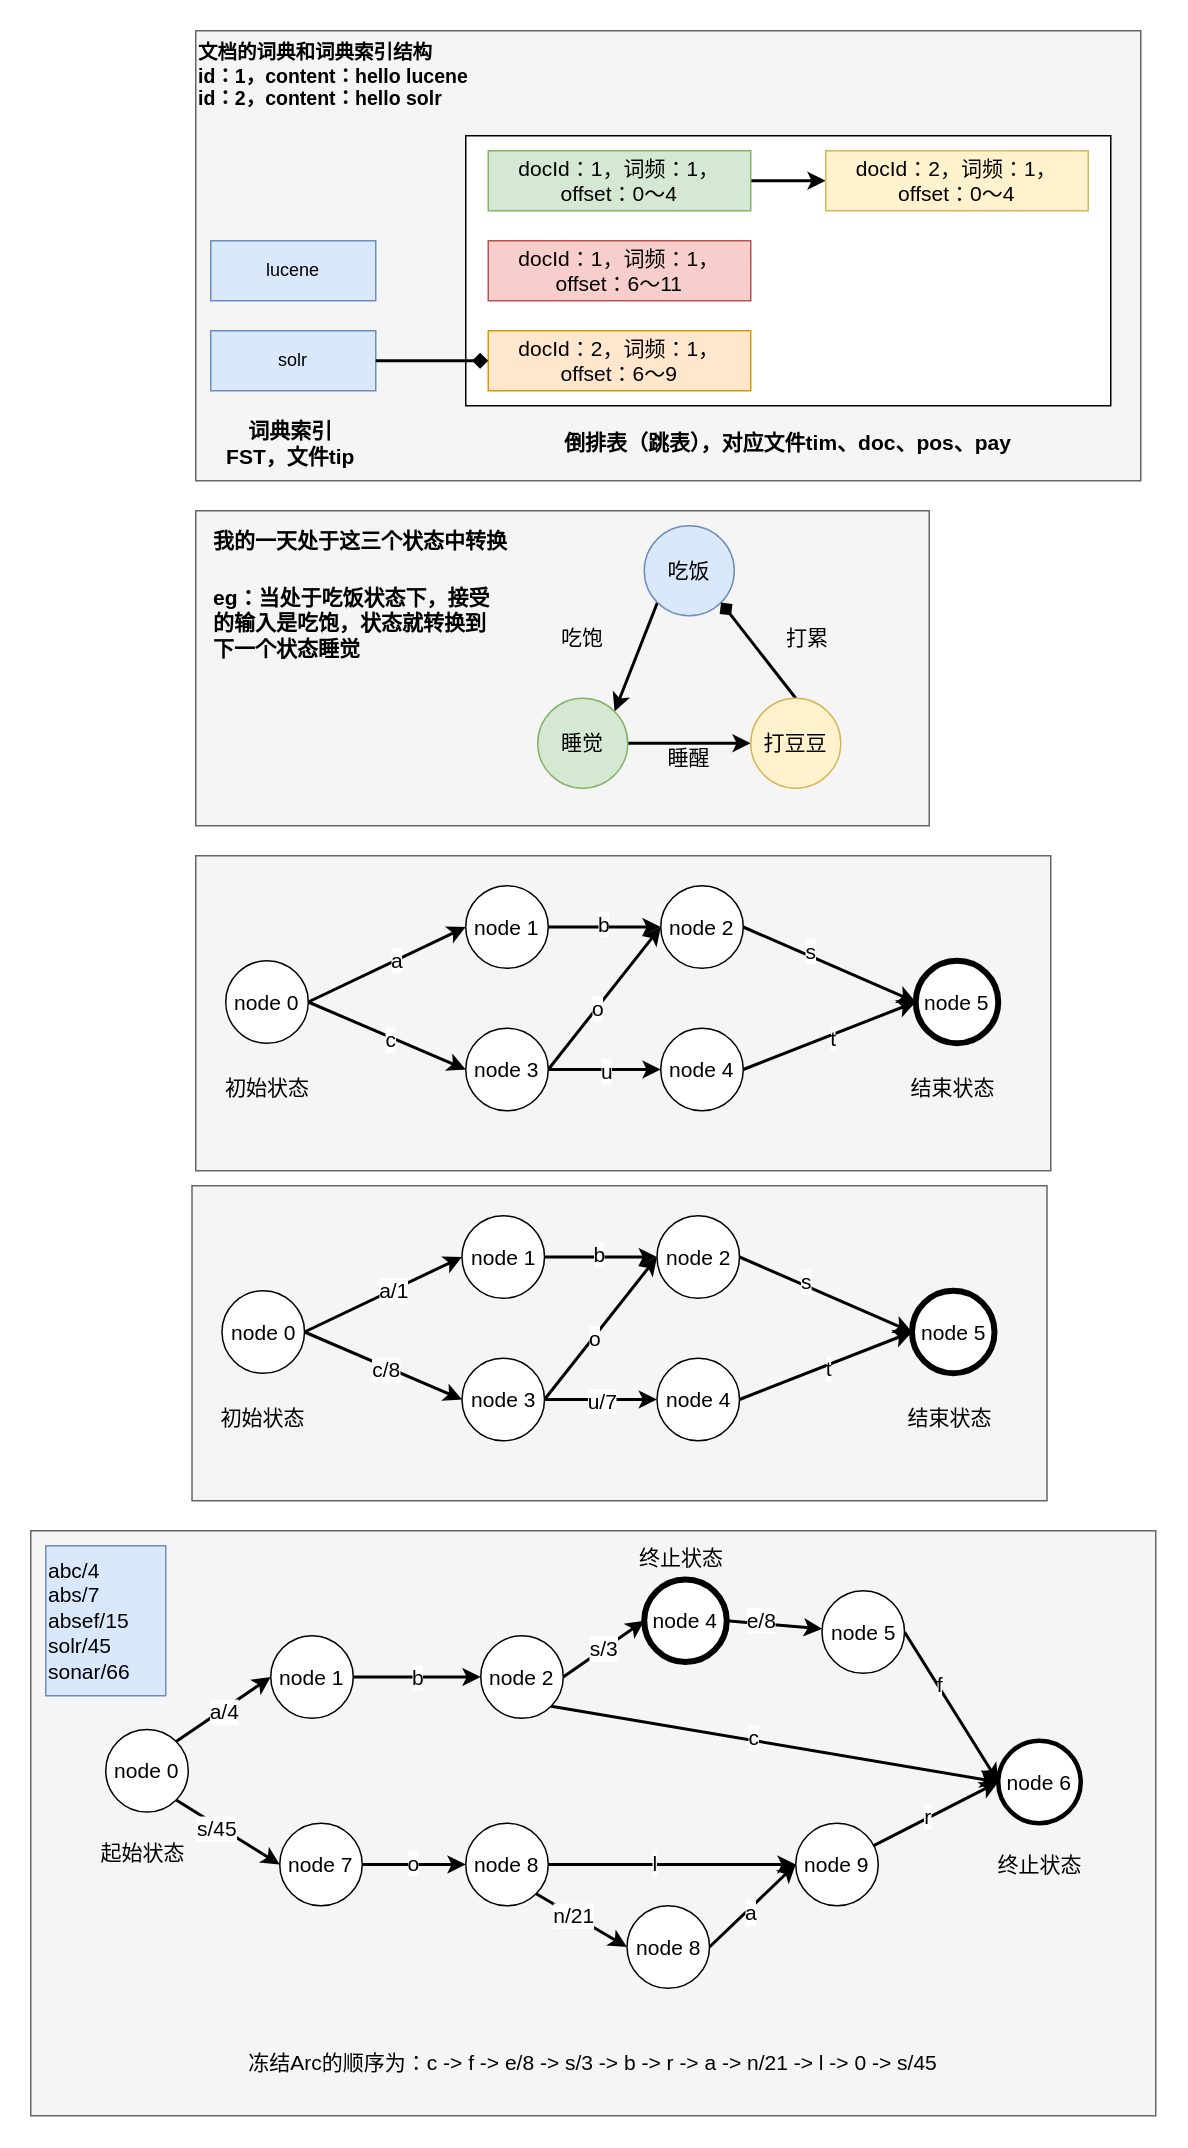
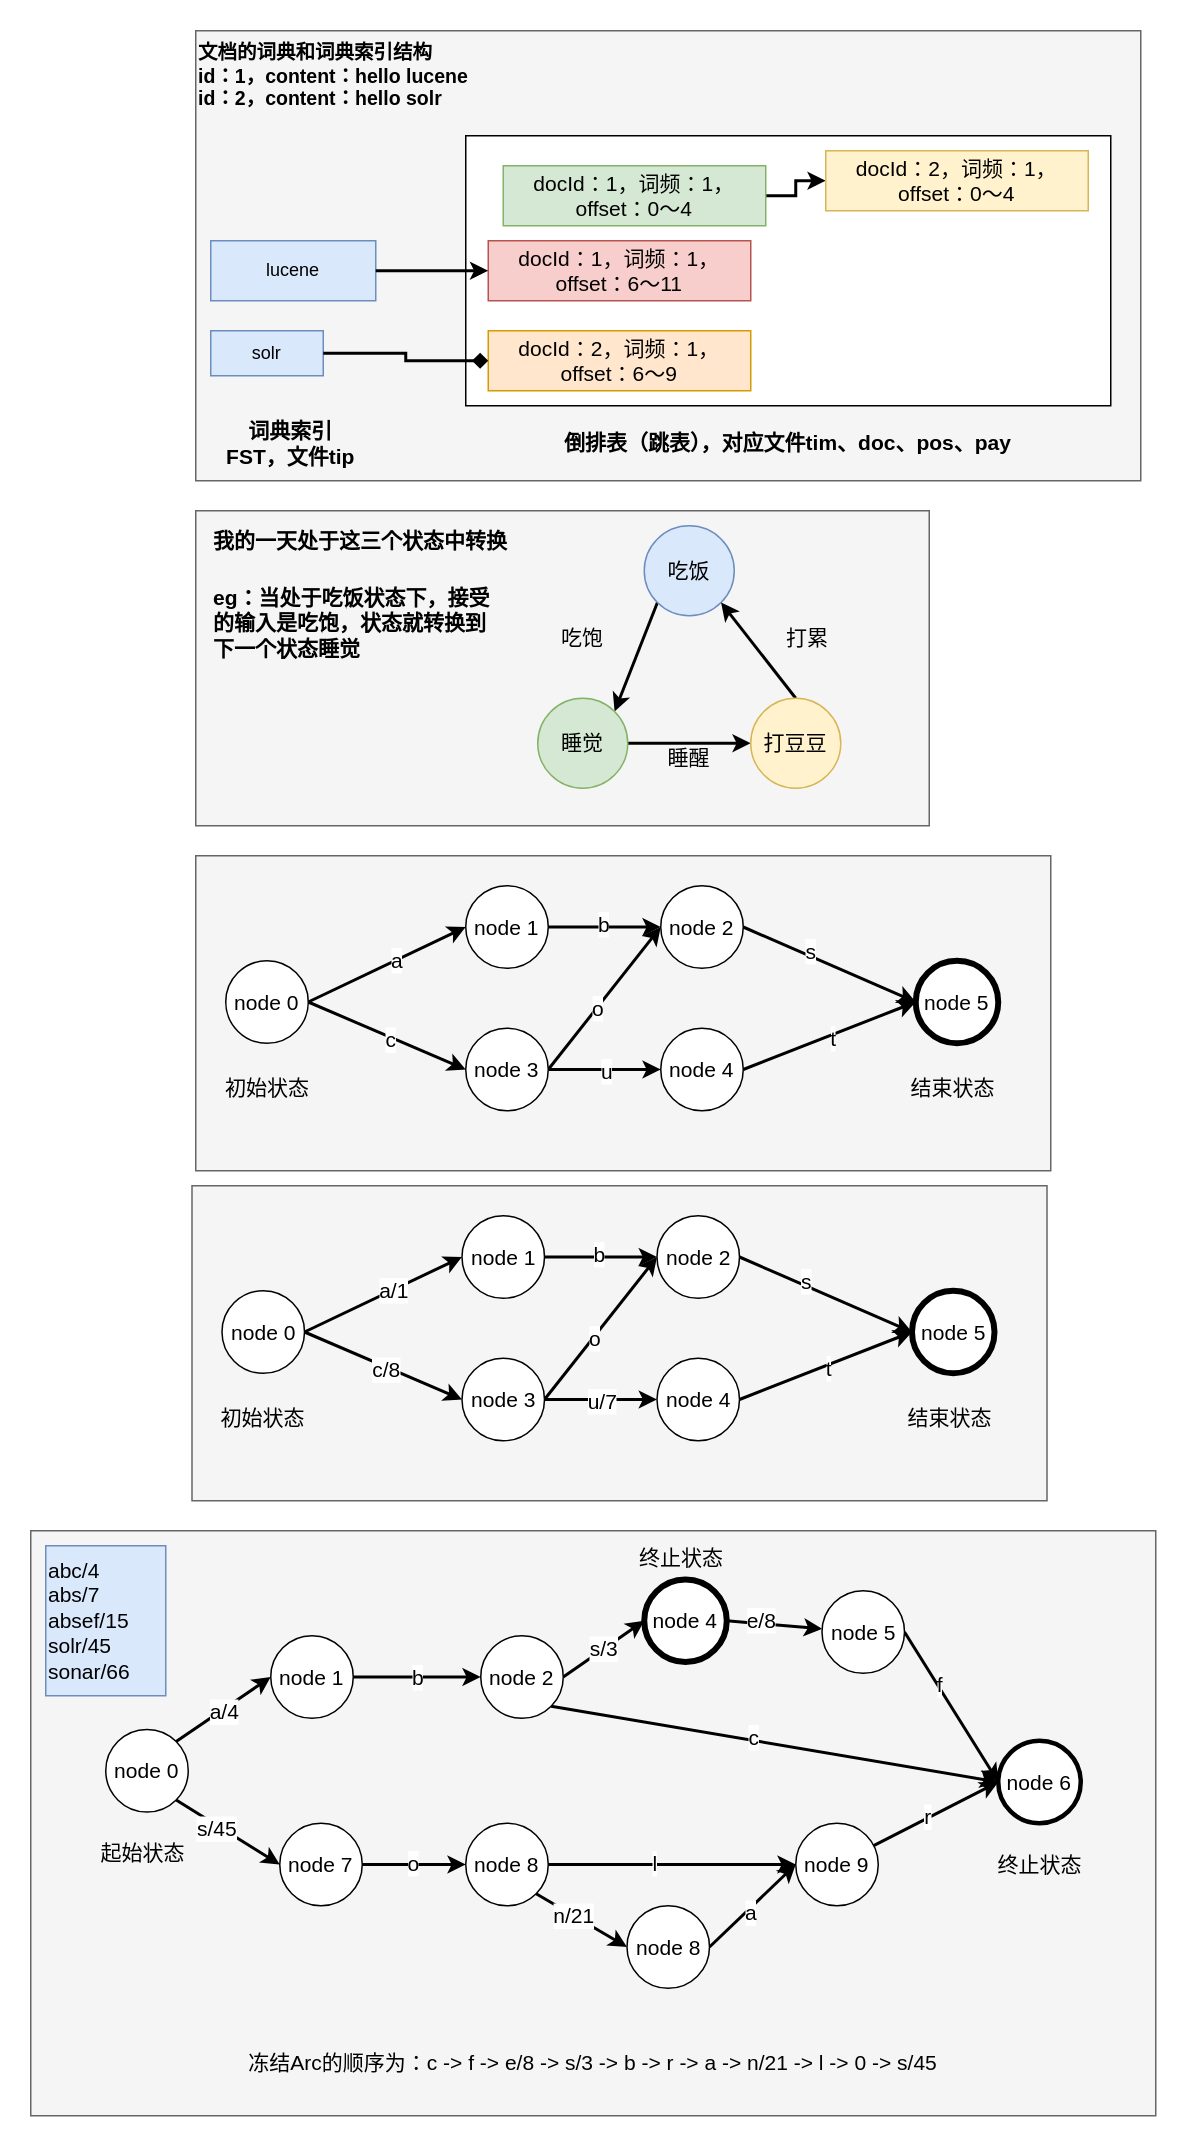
node "docId：1，词频：1，offset：0～4": moved (620, 181) -> (635, 196)
edge "lucene" -> "docId：1，词频：1，offset：6～11": added
node "solr": size 165x60 -> 113x45
edge "打豆豆" -> "吃饭": arrowhead diamond -> classic
